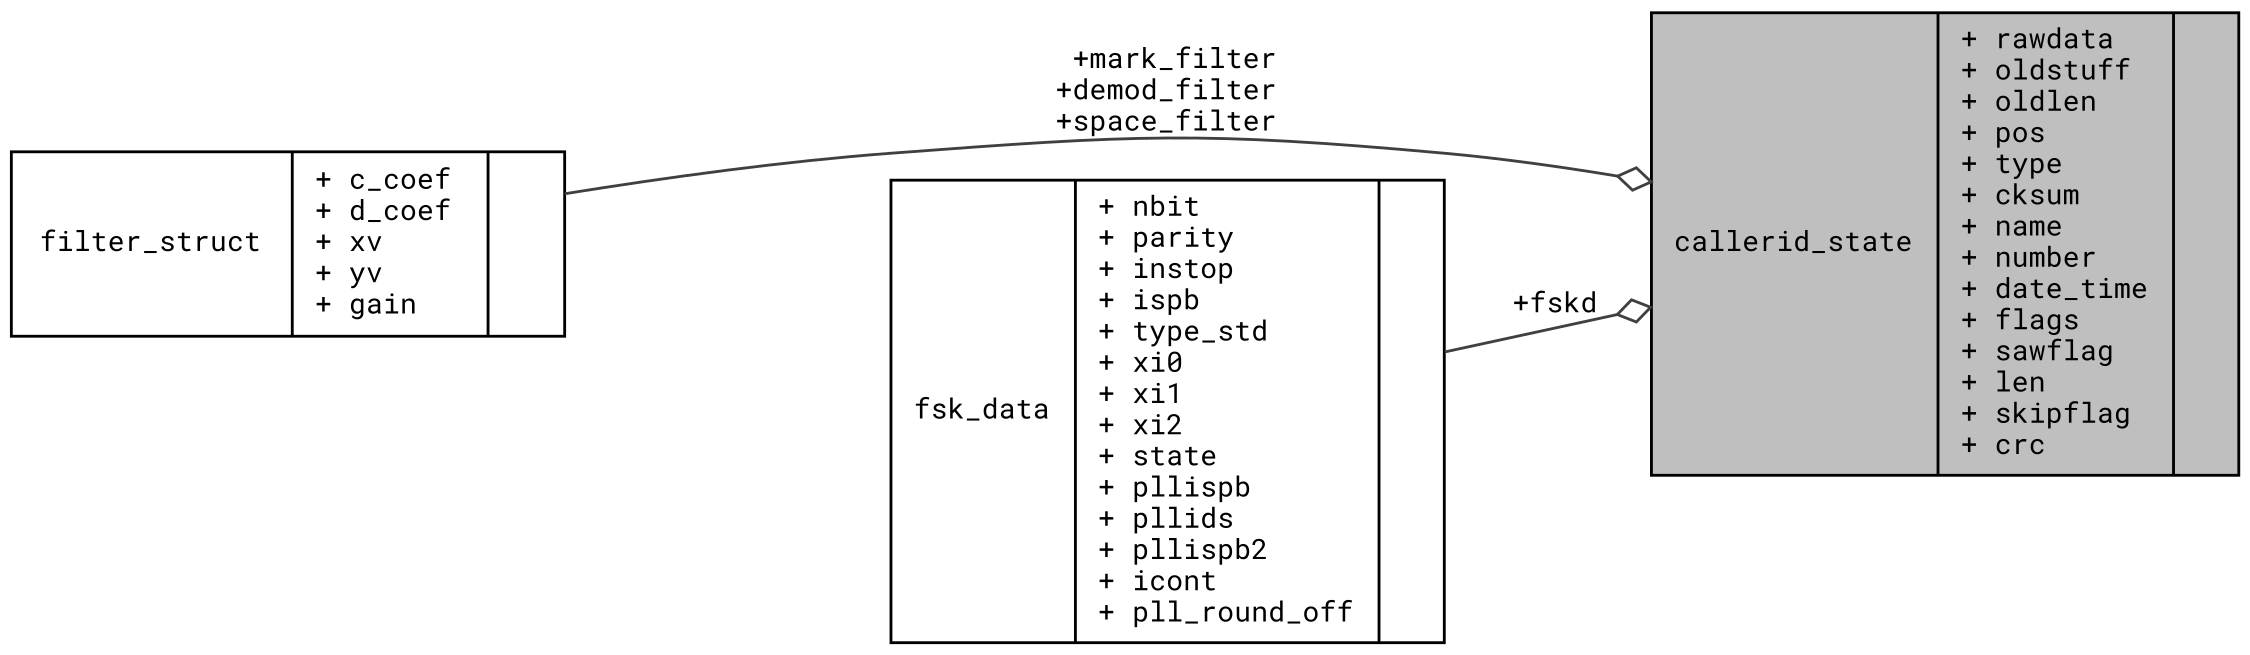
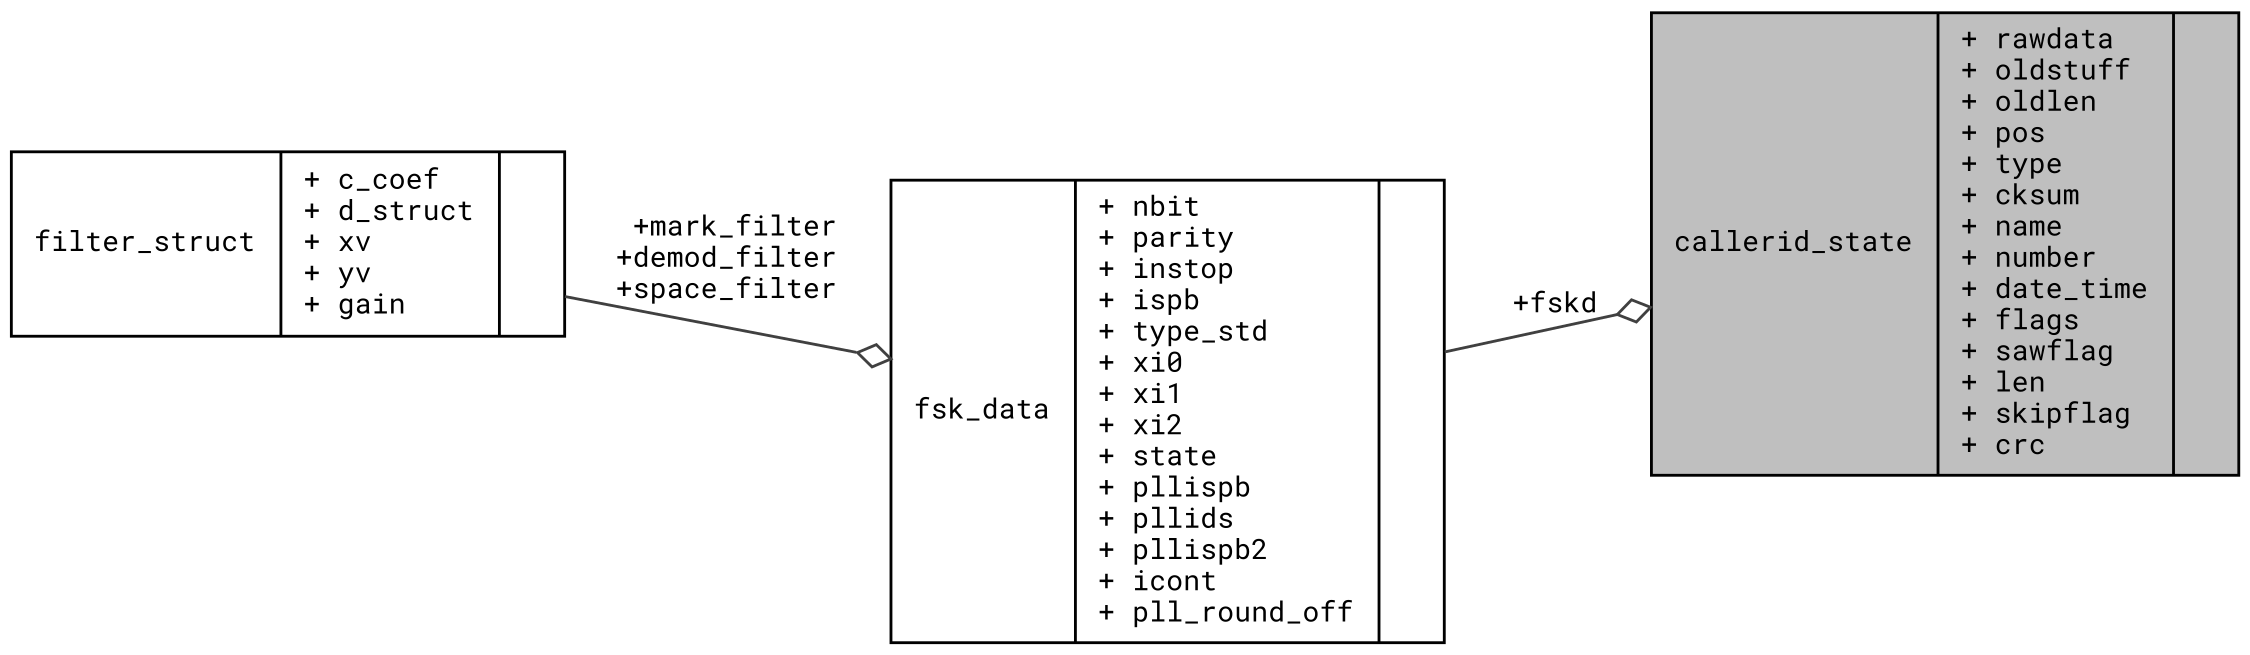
edge "filter_struct" -> "callerid_state": now "filter_struct" -> "fsk_data"
node "filter_struct": text "+ d_coef" -> "+ d_struct"
